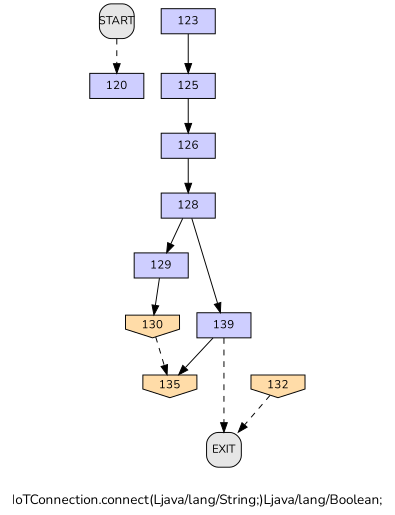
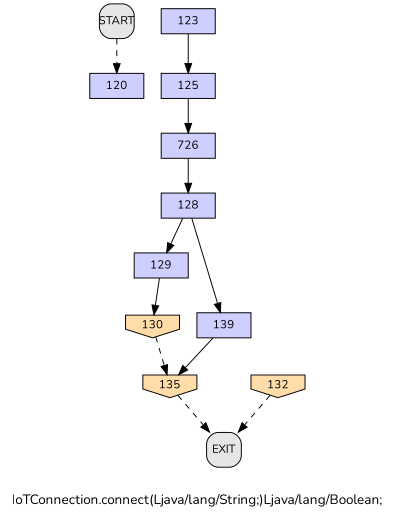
node "126": label "126" -> "726"
edge "139" -> "EXIT": now "135" -> "EXIT"
